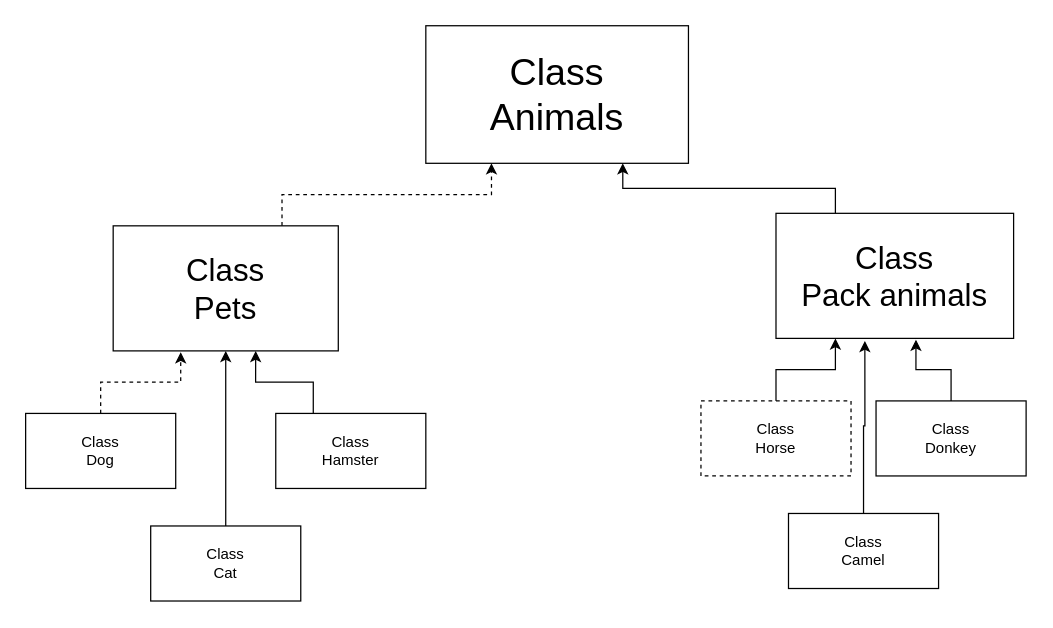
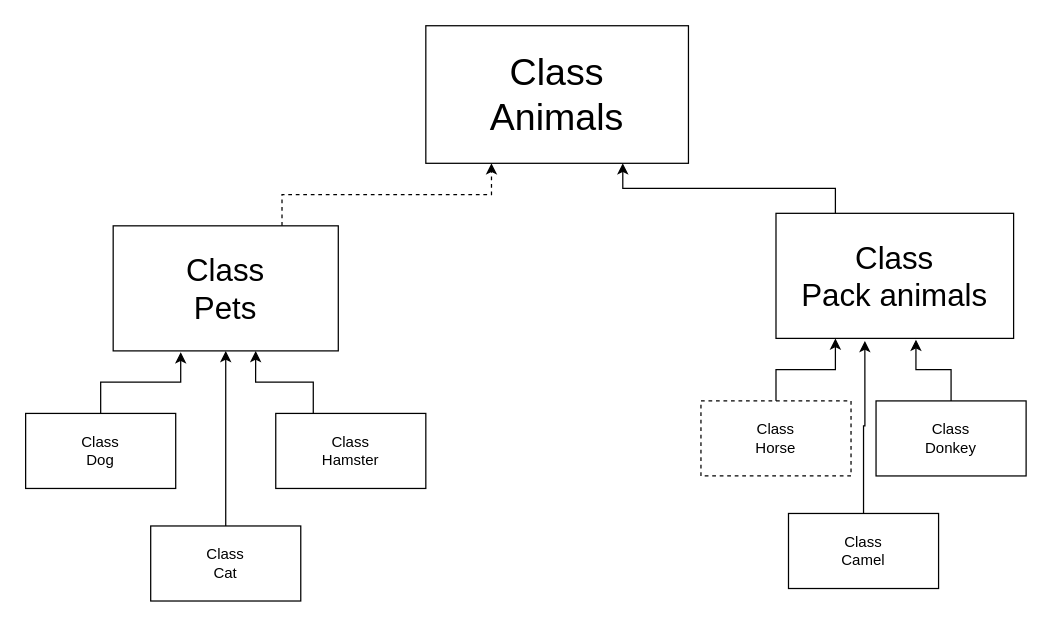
edge "Class Dog" -> "Class Pets": style dashed -> solid
